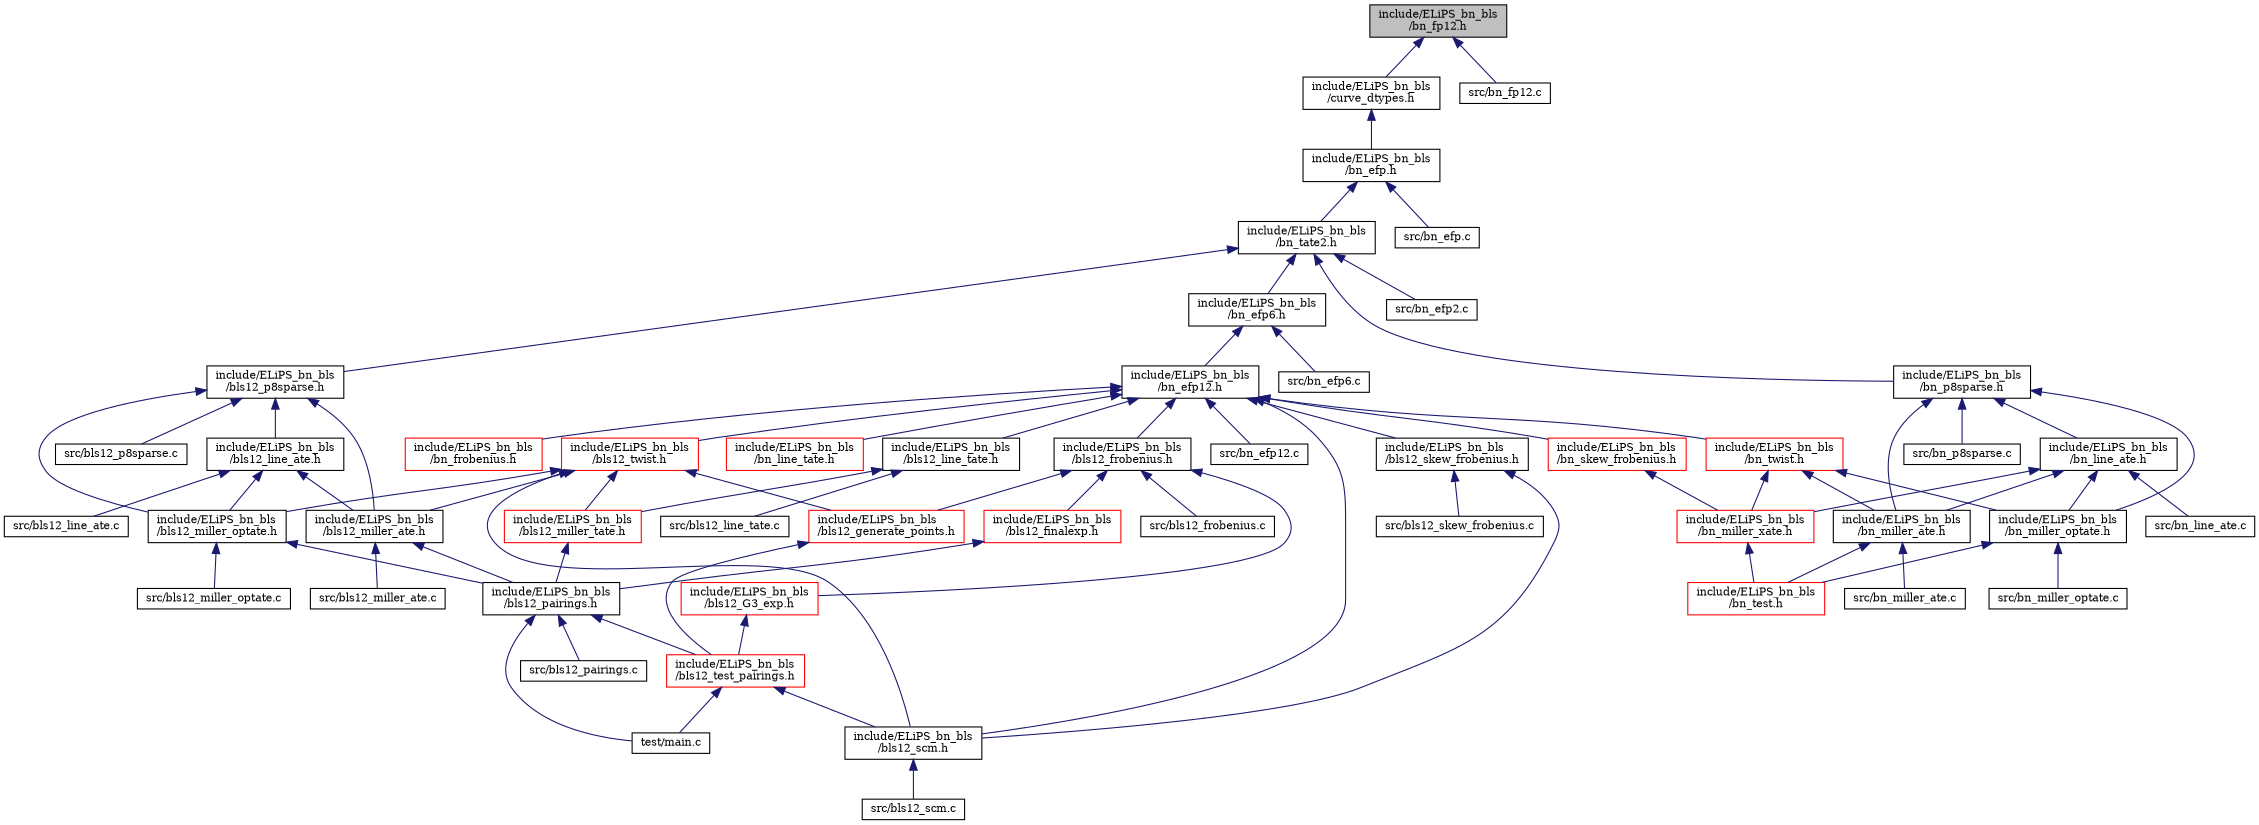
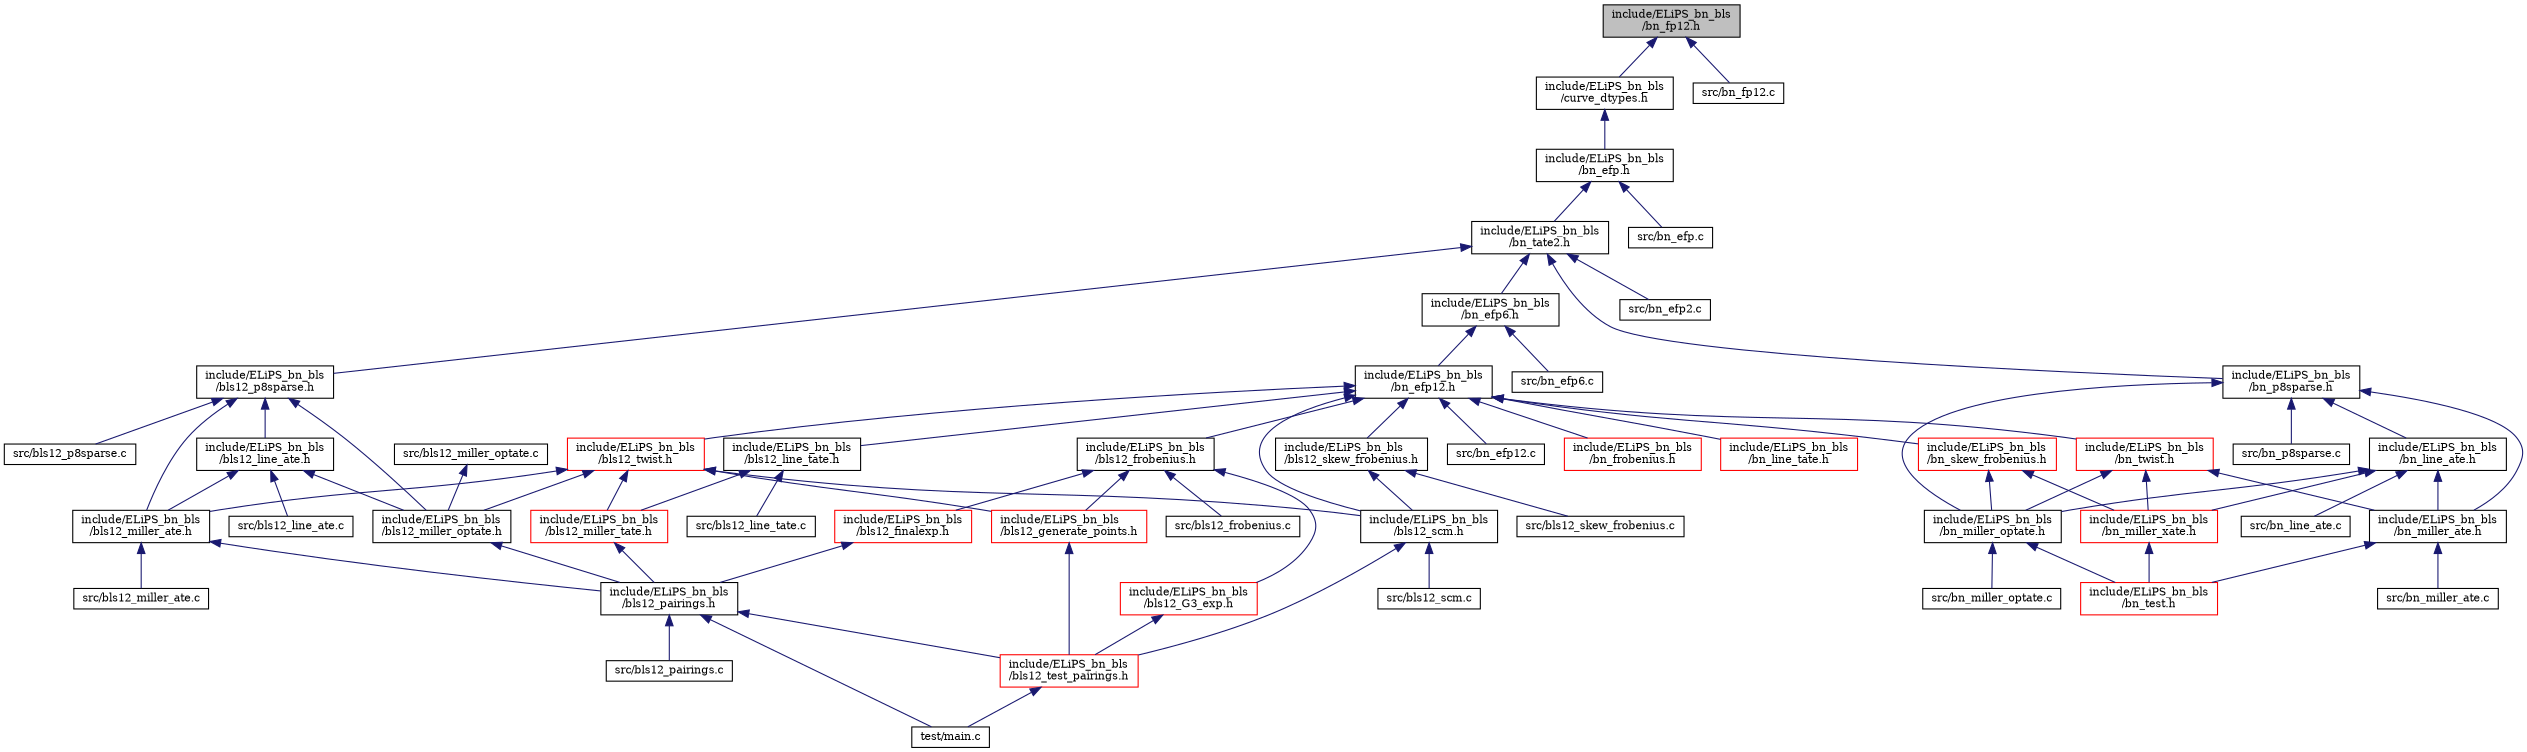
edge "include/ELiPS_bn_bls /bn_miller_optate.h" -> "include/ELiPS_bn_bls /bn_skew_frobenius.h": added
edge "src/bls12_miller_optate.c" -> "include/ELiPS_bn_bls /bls12_miller_optate.h": reversed
edge "include/ELiPS_bn_bls /bls12_scm.h" -> "include/ELiPS_bn_bls /bls12_test_pairings.h": reversed
